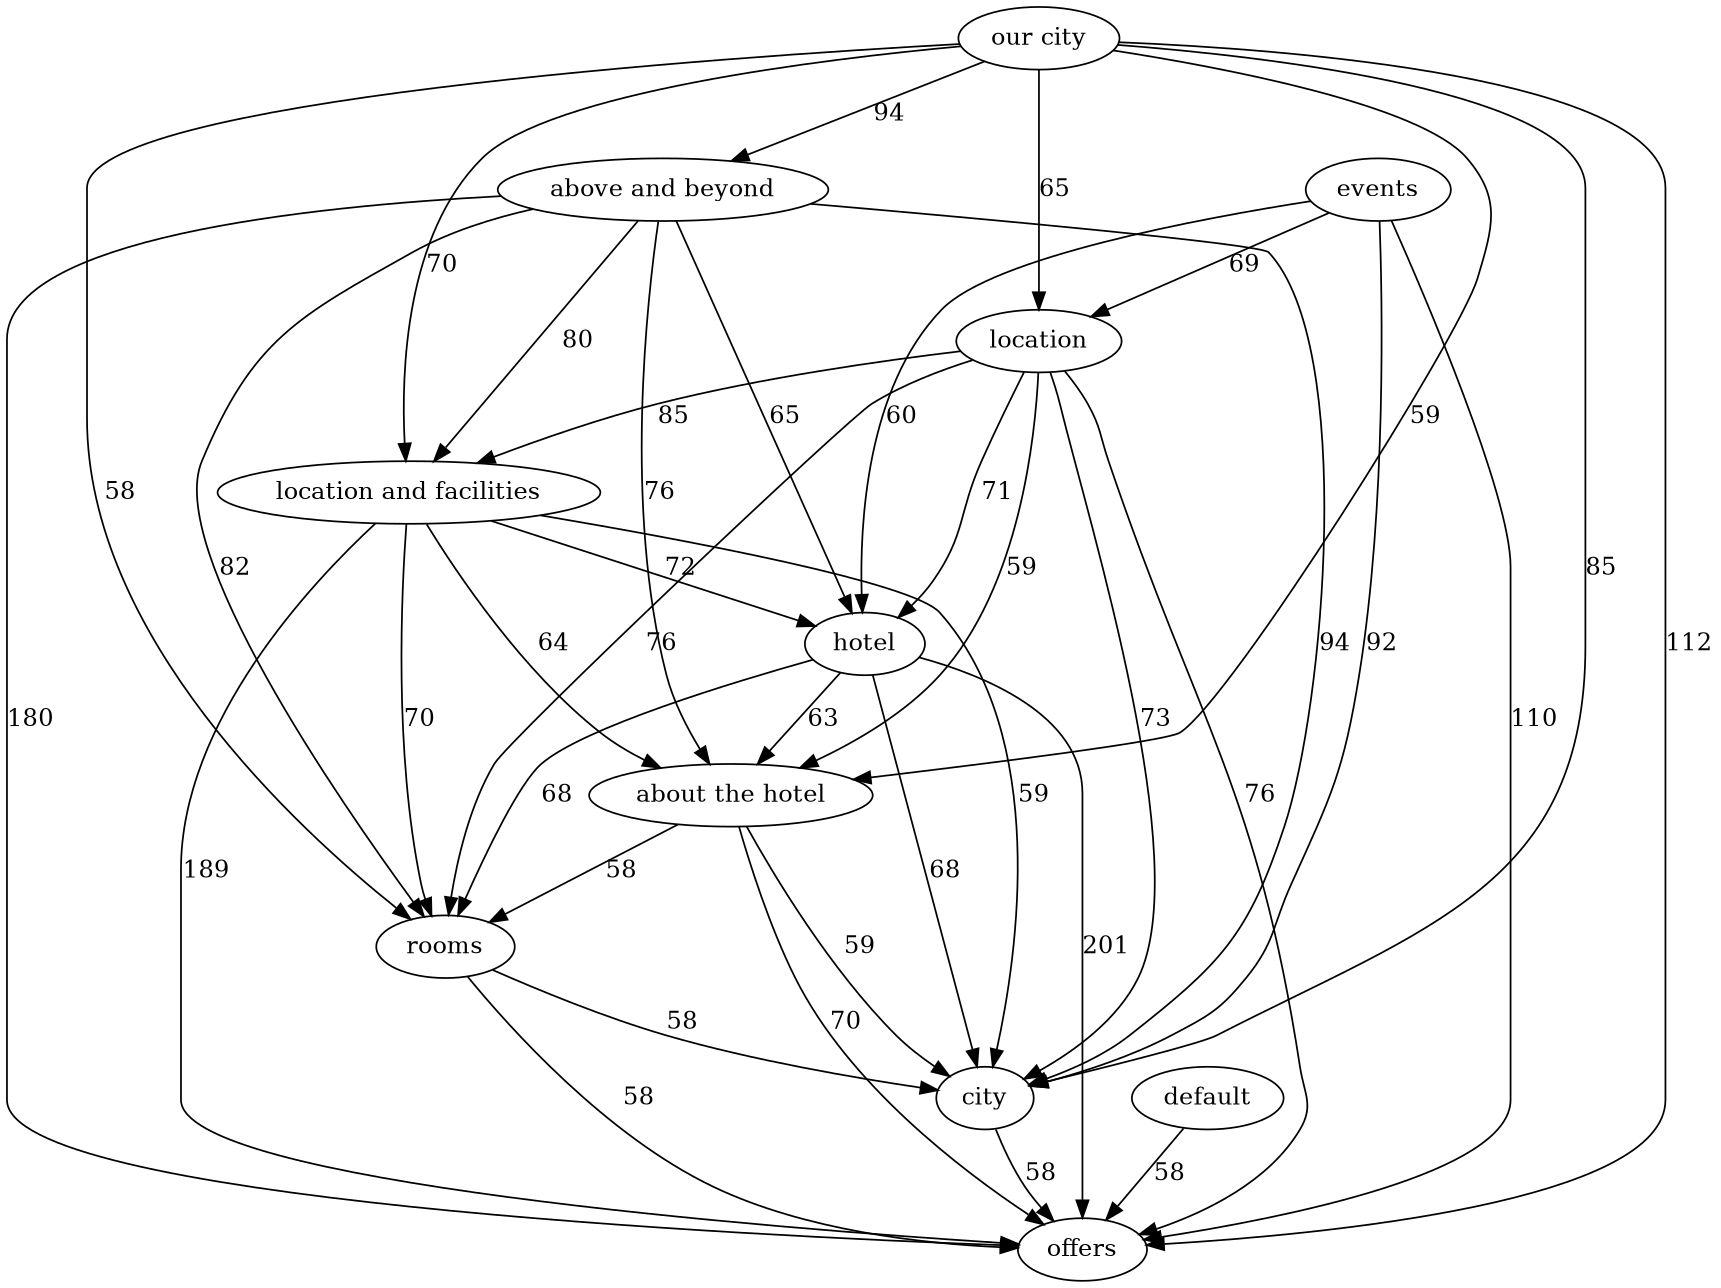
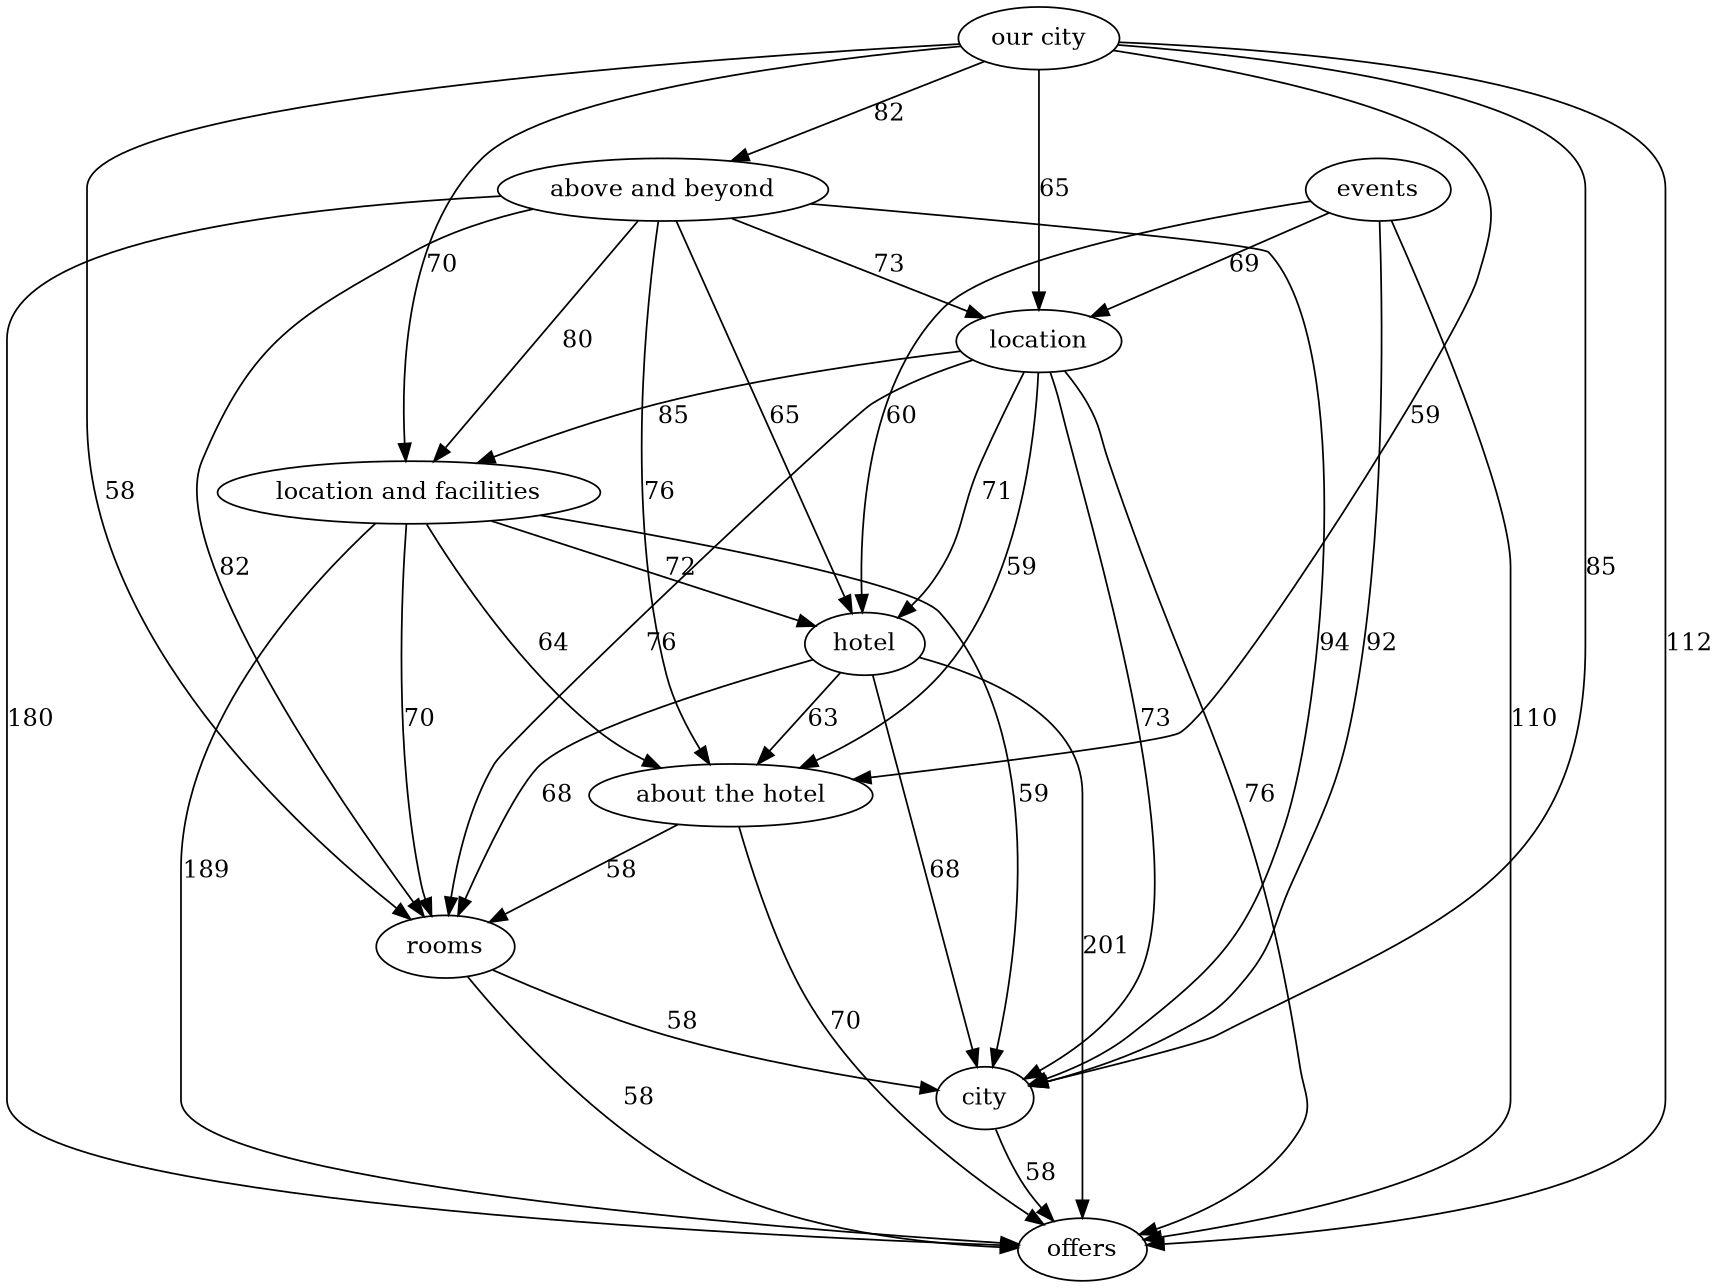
edge "our city" -> "above and beyond": label "94" -> "82"
edge "above and beyond" -> "location": added, label "73"
edge "about the hotel" -> "city": removed, label "59"
node "default": removed
